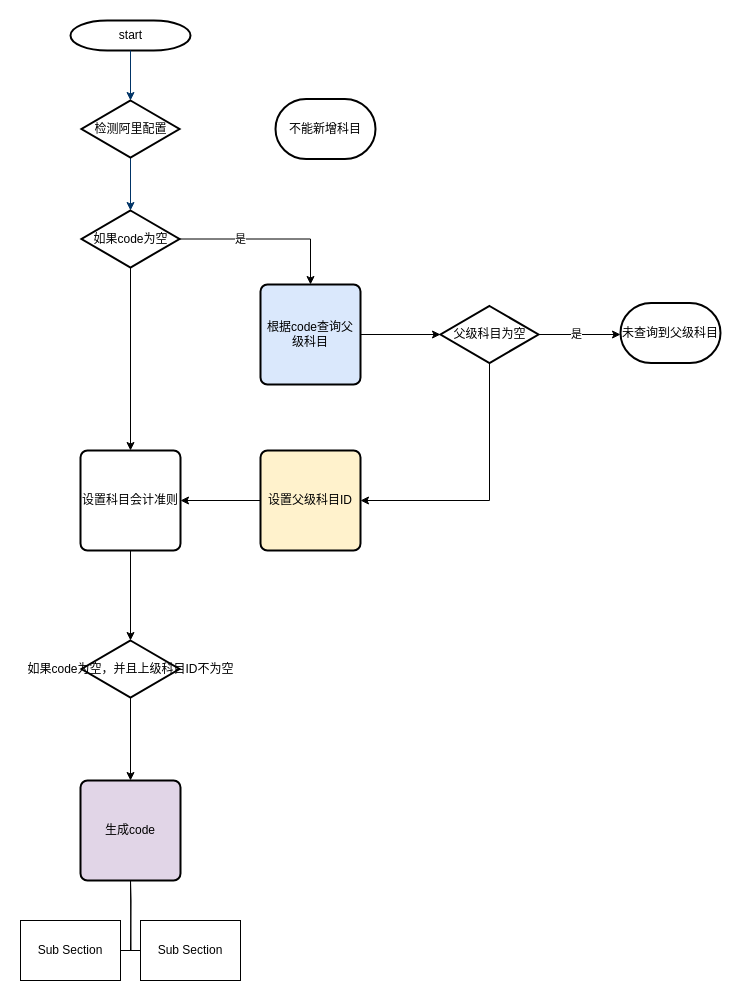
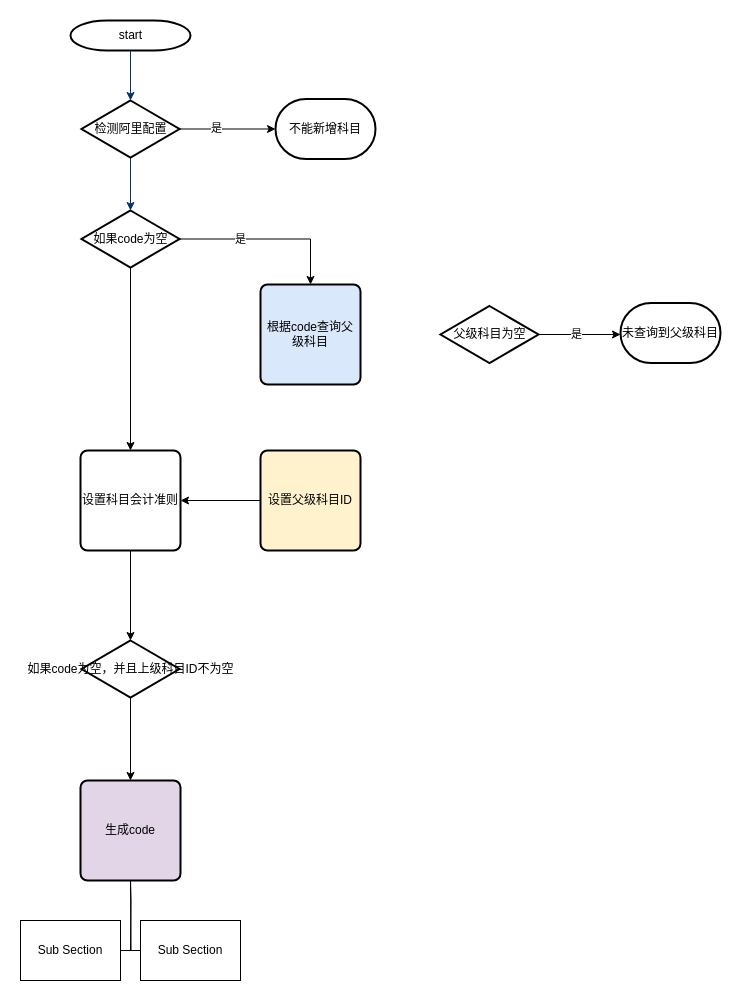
edge "检测阿里配置" -> "不能新增科目": added, label "是"
edge "根据code查询父级科目" -> "父级科目为空": removed
edge "父级科目为空" -> "设置父级科目ID": removed
